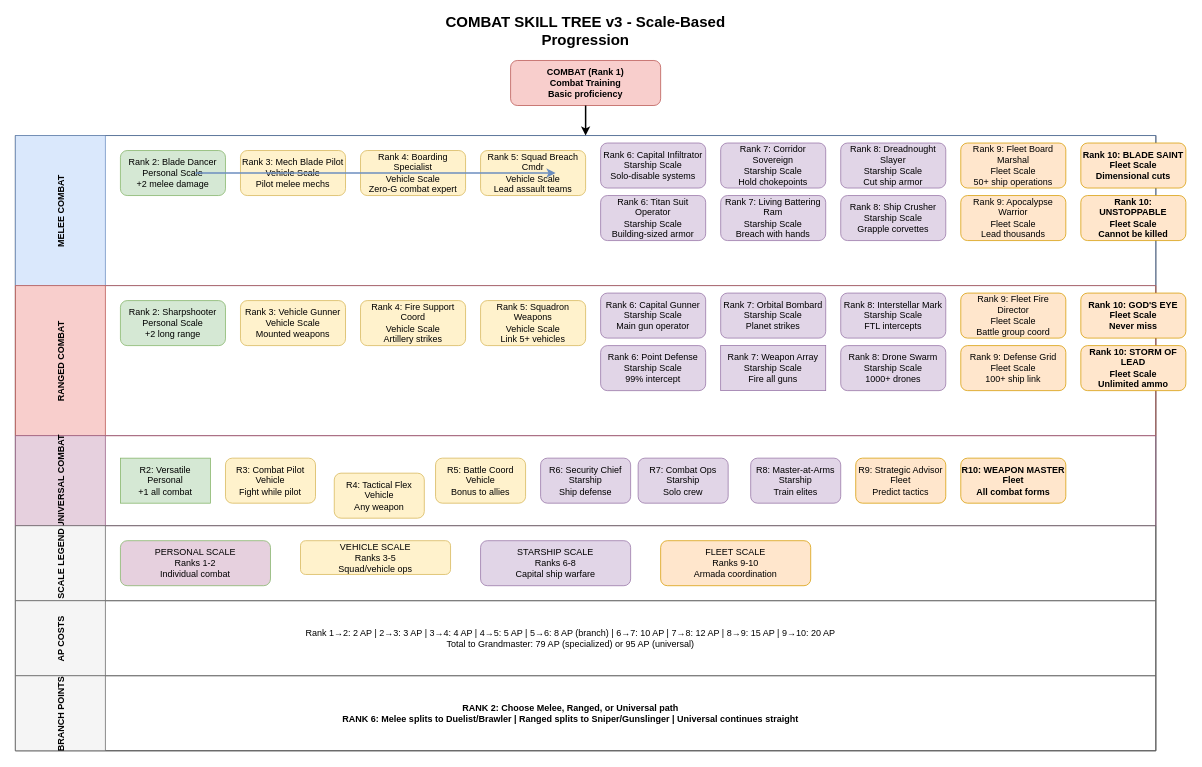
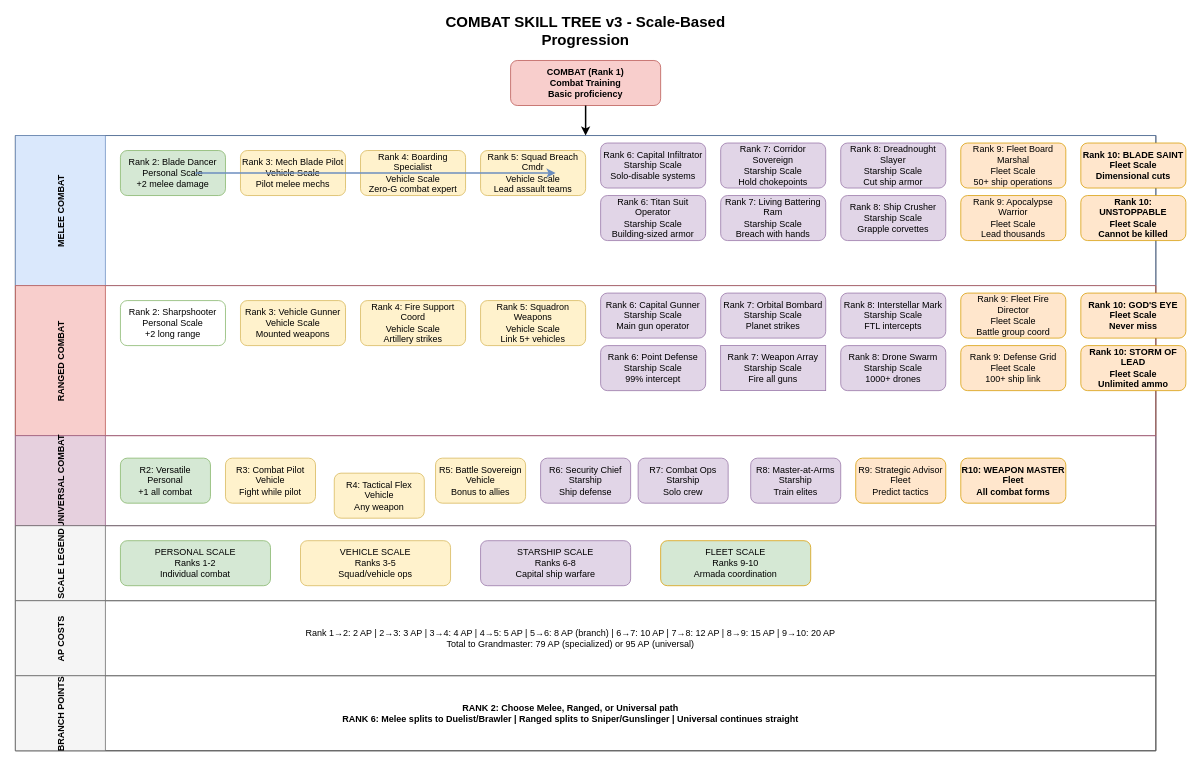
node "Rank 2: Sharpshooter Personal Scale +2 long range": fillcolor #d5e8d4 -> #ffffff
node "R2: Versatile Personal +1 all combat": shape rectangle -> rounded rectangle
node "R5: Battle Coord Vehicle Bonus to allies": label "R5: Battle Coord Vehicle Bonus to allies" -> "R5: Battle Sovereign Vehicle Bonus to allies"
node "VEHICLE SCALE Ranks 3-5 Squad/vehicle ops": size 150x34 -> 150x45
node "PERSONAL SCALE Ranks 1-2 Individual combat": fillcolor #e6d0de -> #d5e8d4
node "FLEET SCALE Ranks 9-10 Armada coordination": fillcolor #ffe6cc -> #d5e8d4
